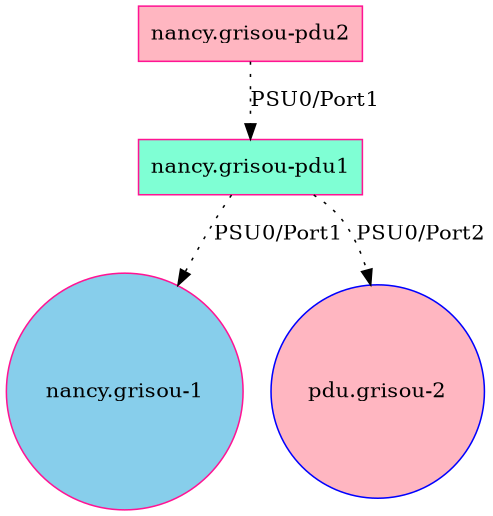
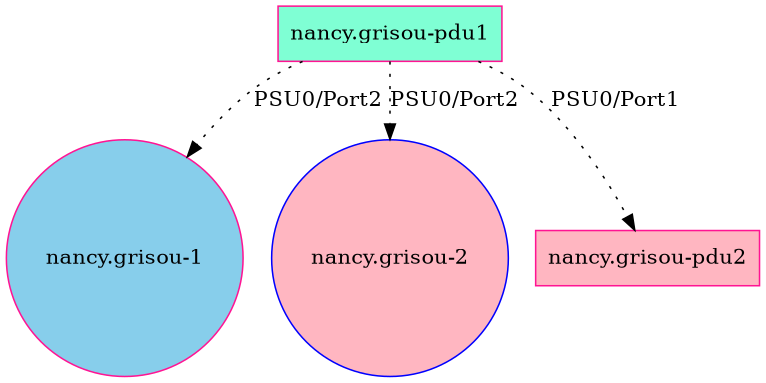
edge "nancy.grisou-pdu2" -> "nancy.grisou-pdu1": reversed
edge "nancy.grisou-pdu1" -> "nancy.grisou-1": label "PSU0/Port1" -> "PSU0/Port2"
node "pdu.grisou-2": label "pdu.grisou-2" -> "nancy.grisou-2"
